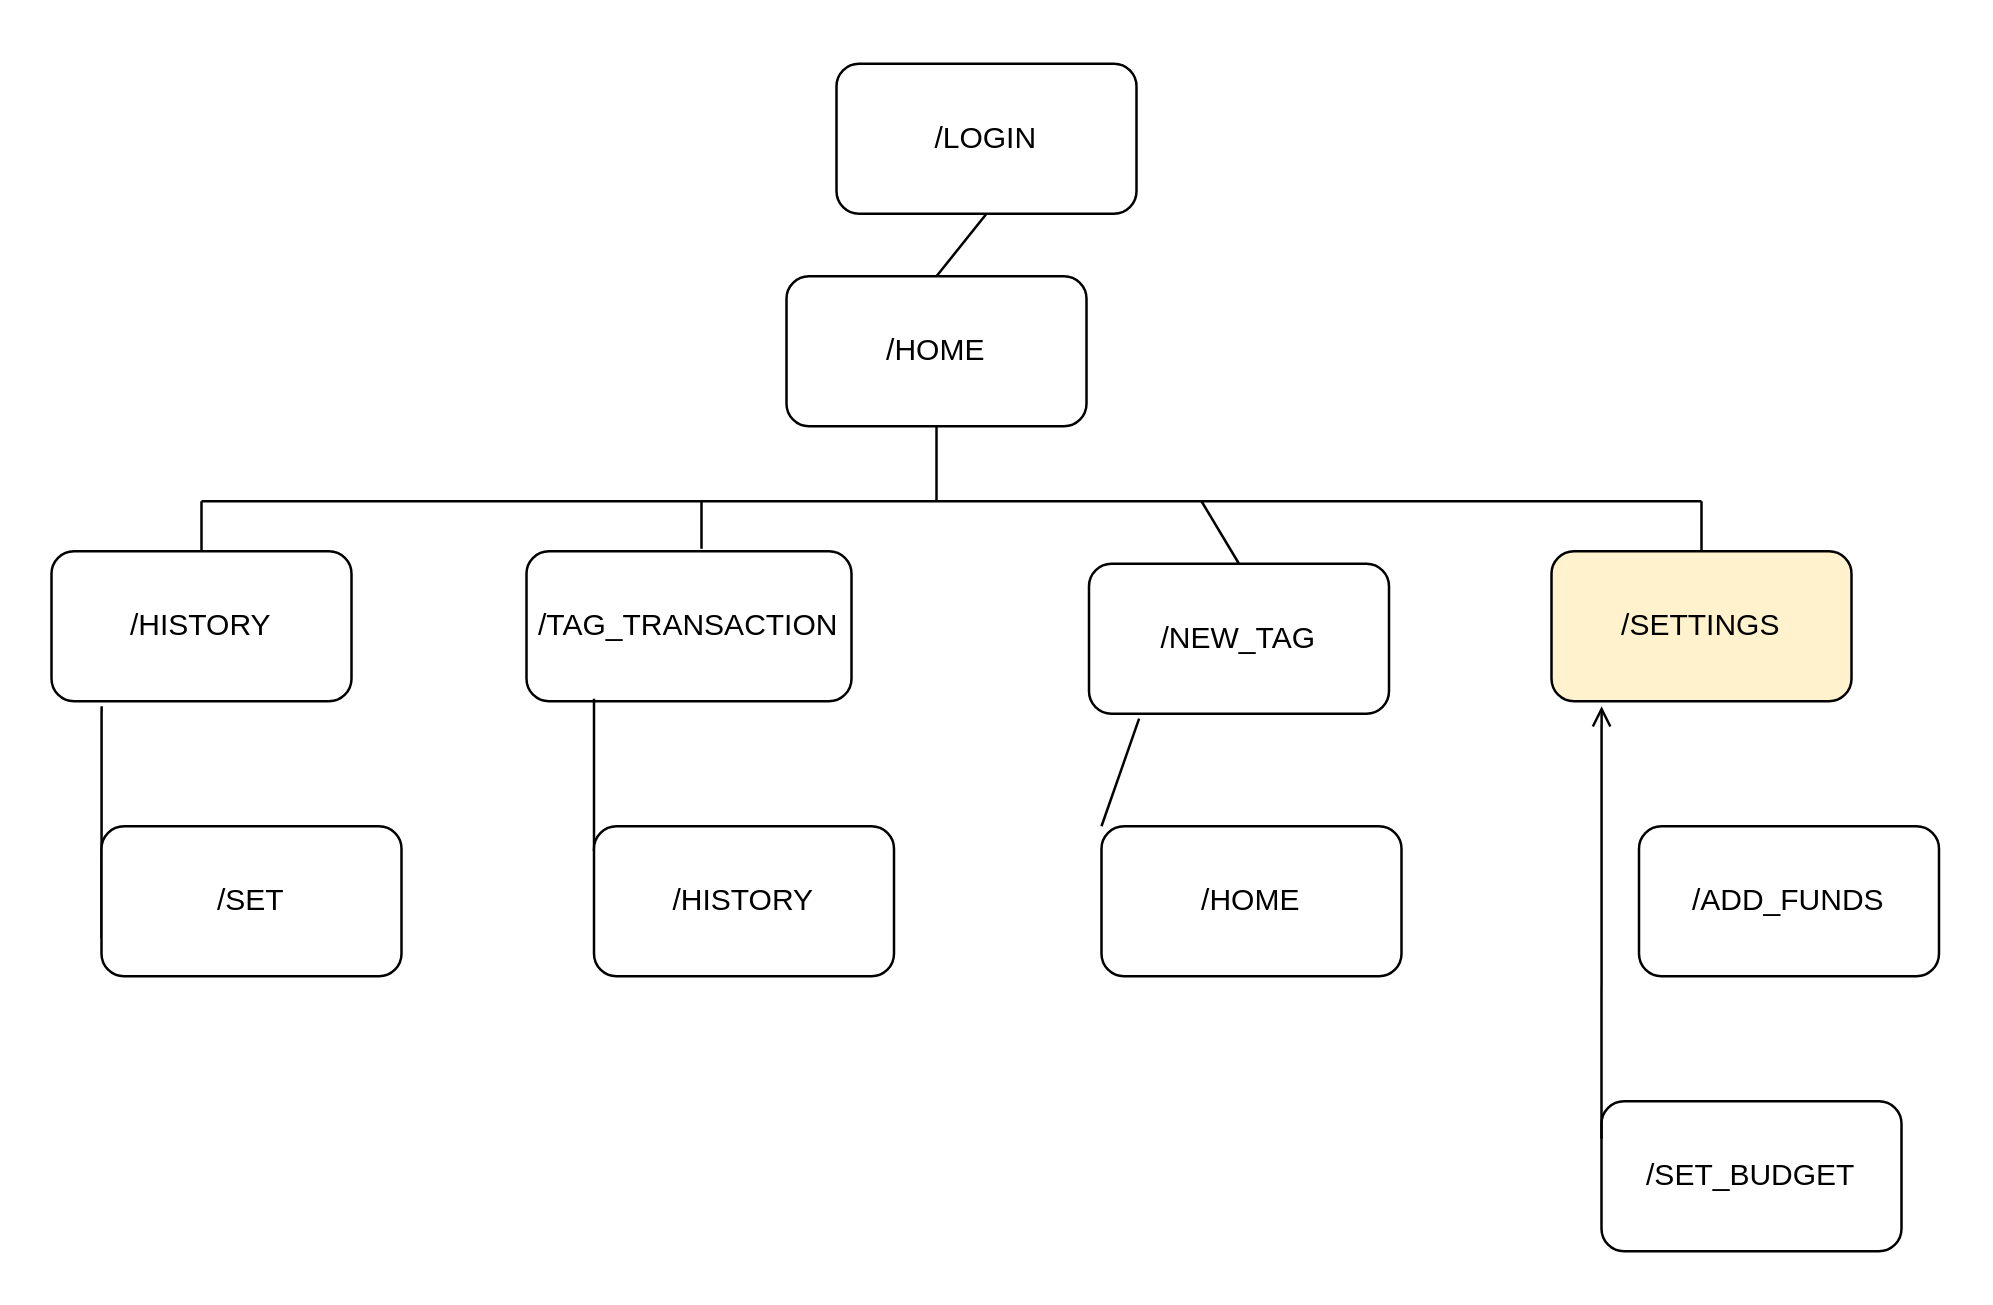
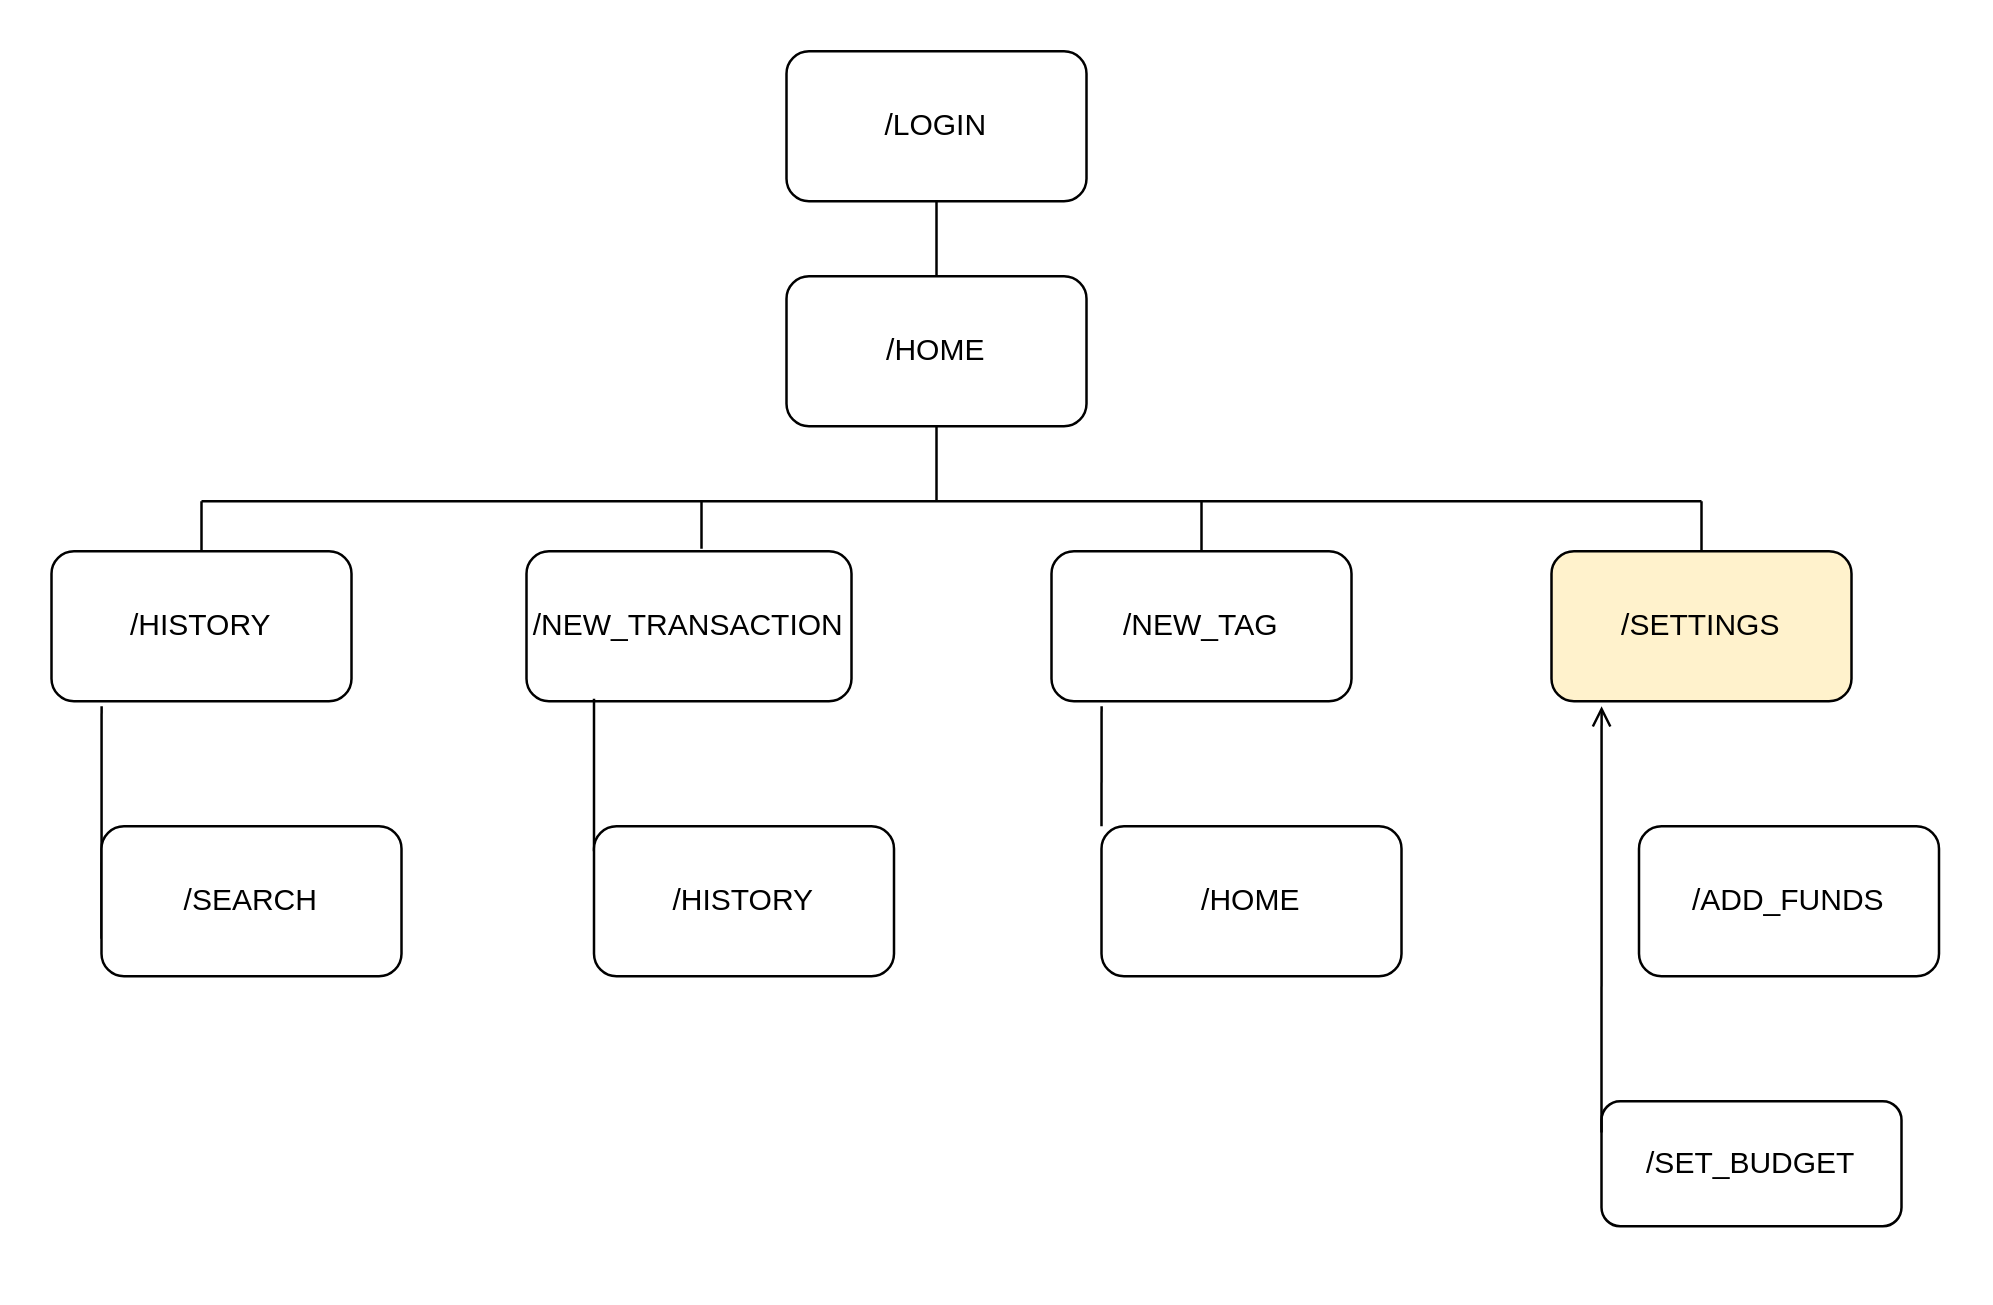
node "/LOGIN": moved (986, 139) -> (936, 126)
node "/TAG_TRANSACTION": label "/TAG_TRANSACTION" -> "/NEW_TRANSACTION"
node "/NEW_TAG": moved (1239, 639) -> (1201, 626)
node "/SET": label "/SET" -> "/SEARCH"
node "/SET_BUDGET": size 300x150 -> 300x125
